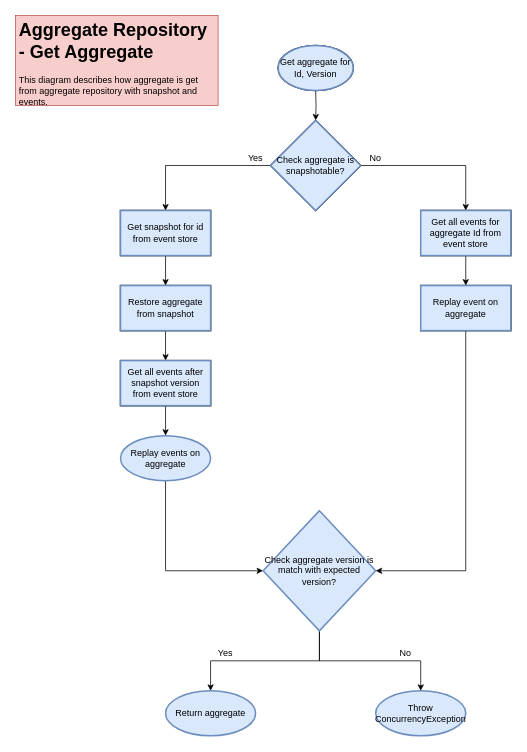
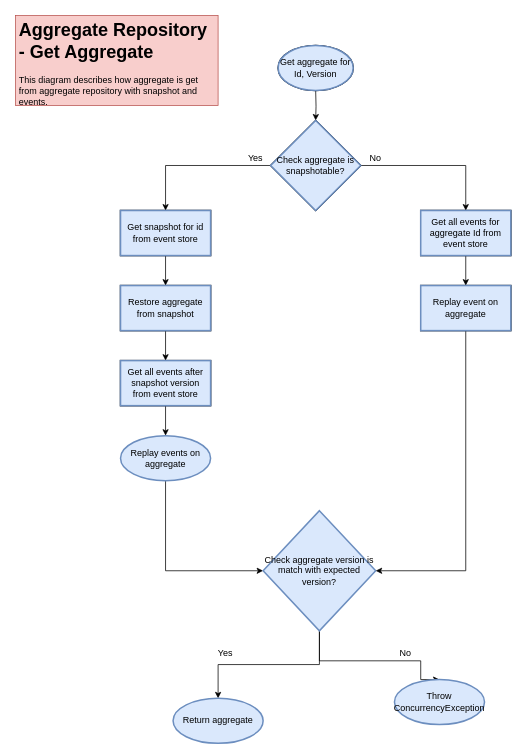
node "Return aggregate": moved (210, 713) -> (218, 720)
node "Throw ConcurrencyException": moved (420, 713) -> (439, 702)
